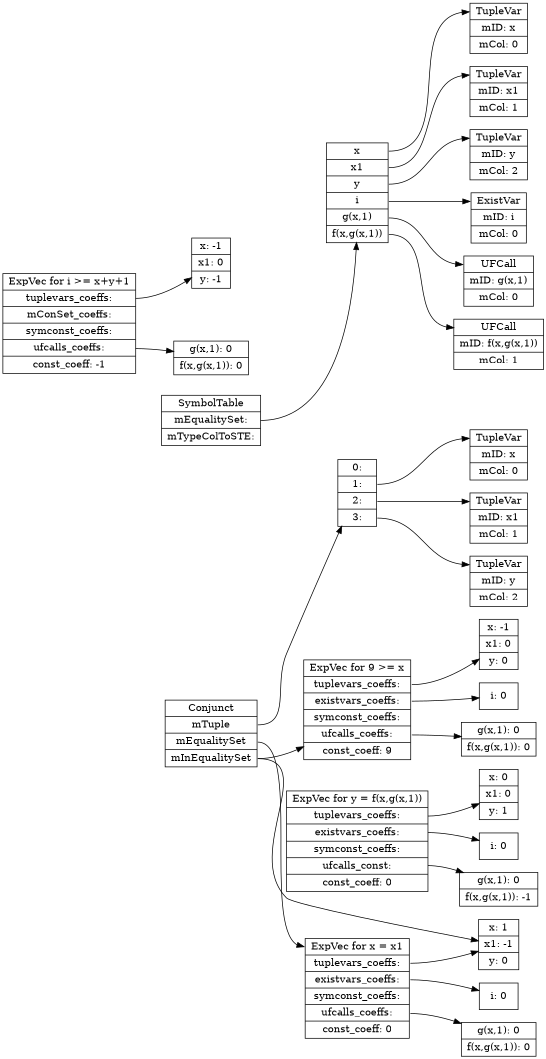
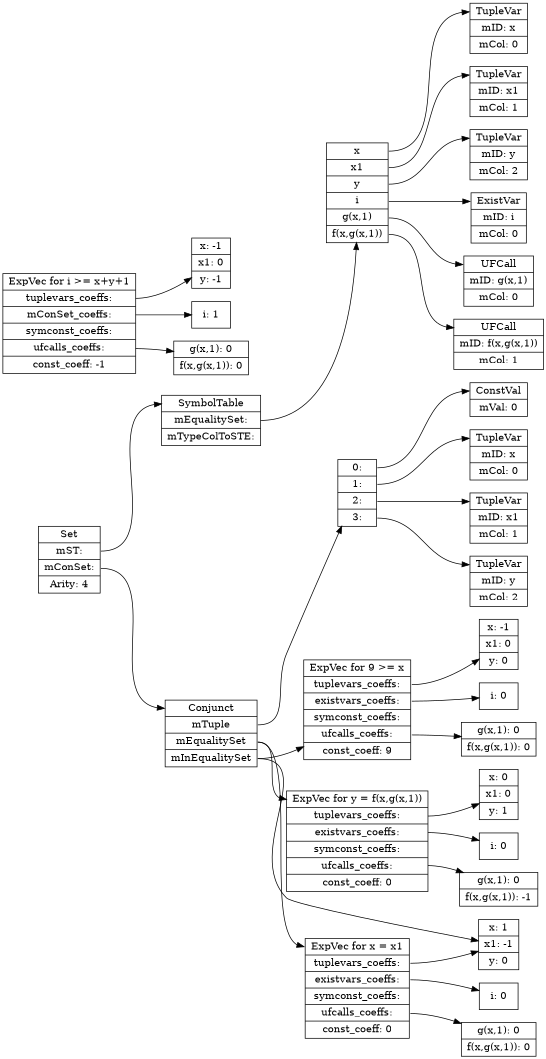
node "i: 1": added
node "ConstVal": added
node "Set": added
edge "Conjunct" -> "ExpVec for y = f(x,g(x,1))": added
node "ExpVec for y = f(x,g(x,1))": text "ufcalls_const:" -> "ufcalls_coeffs:"
